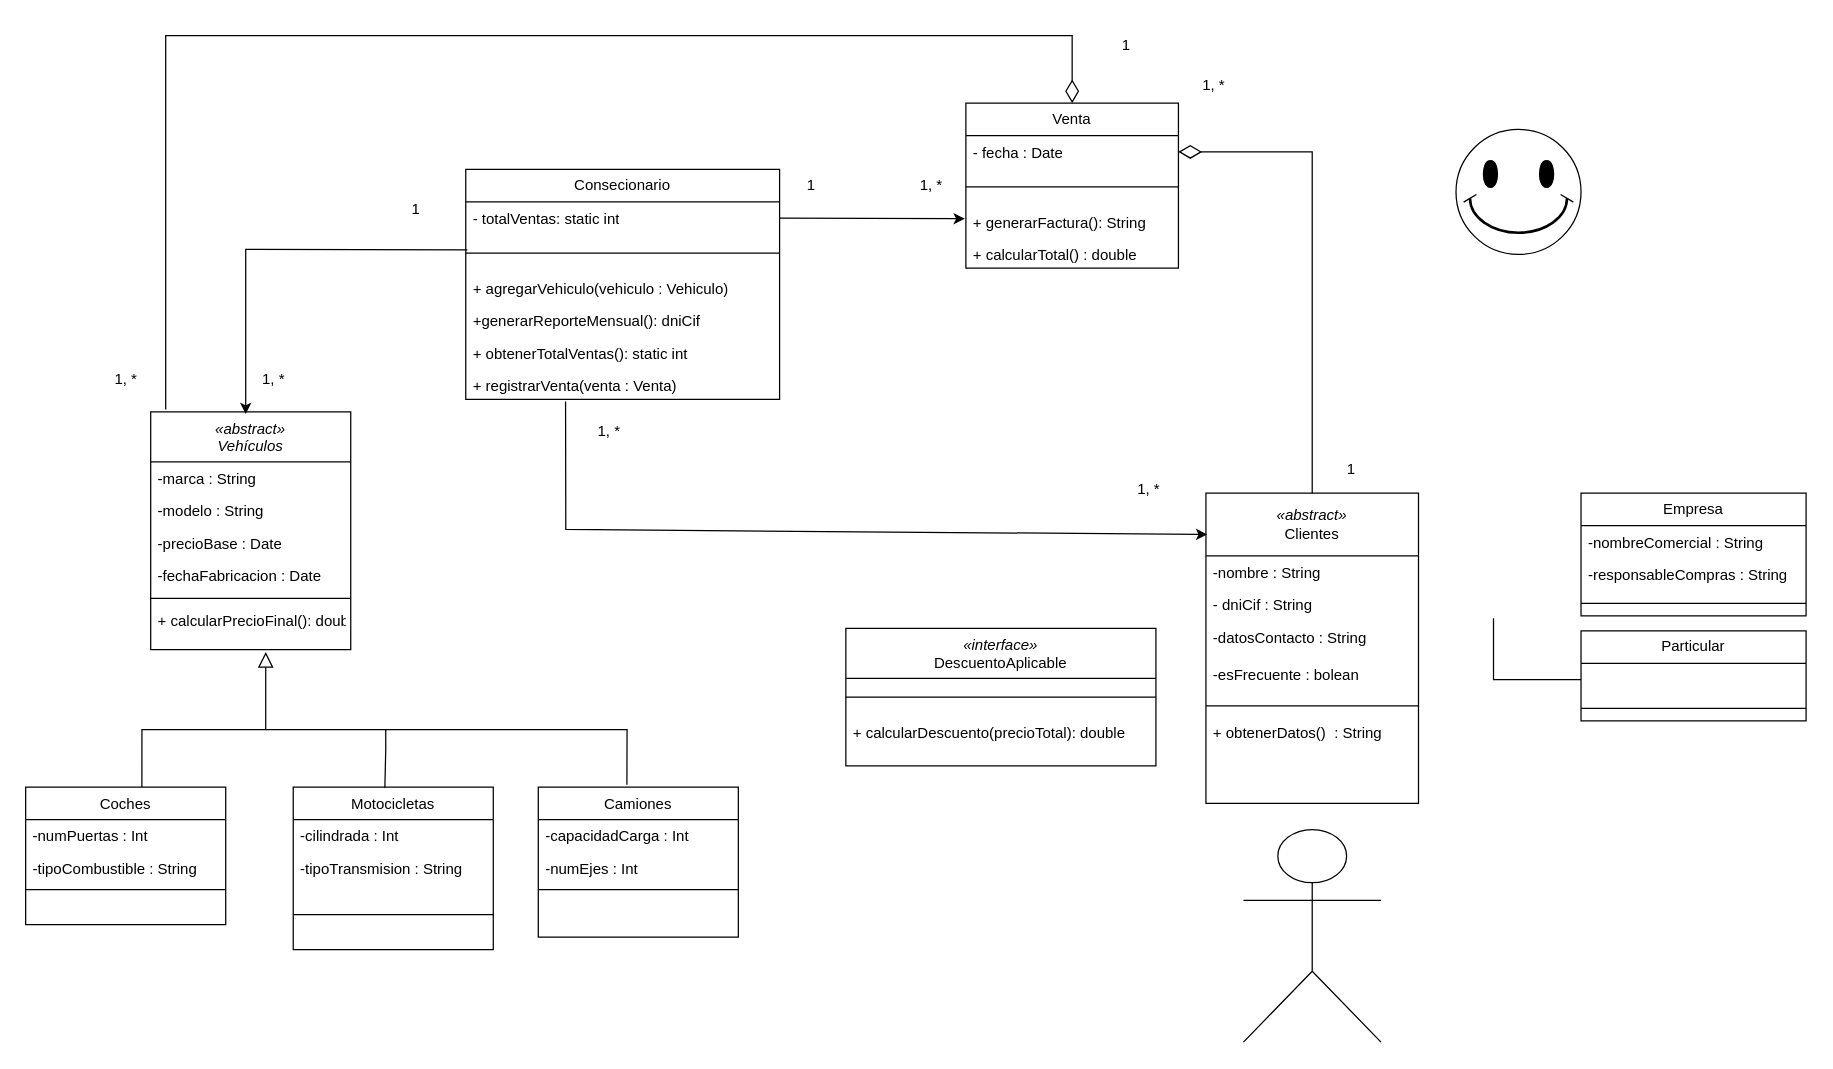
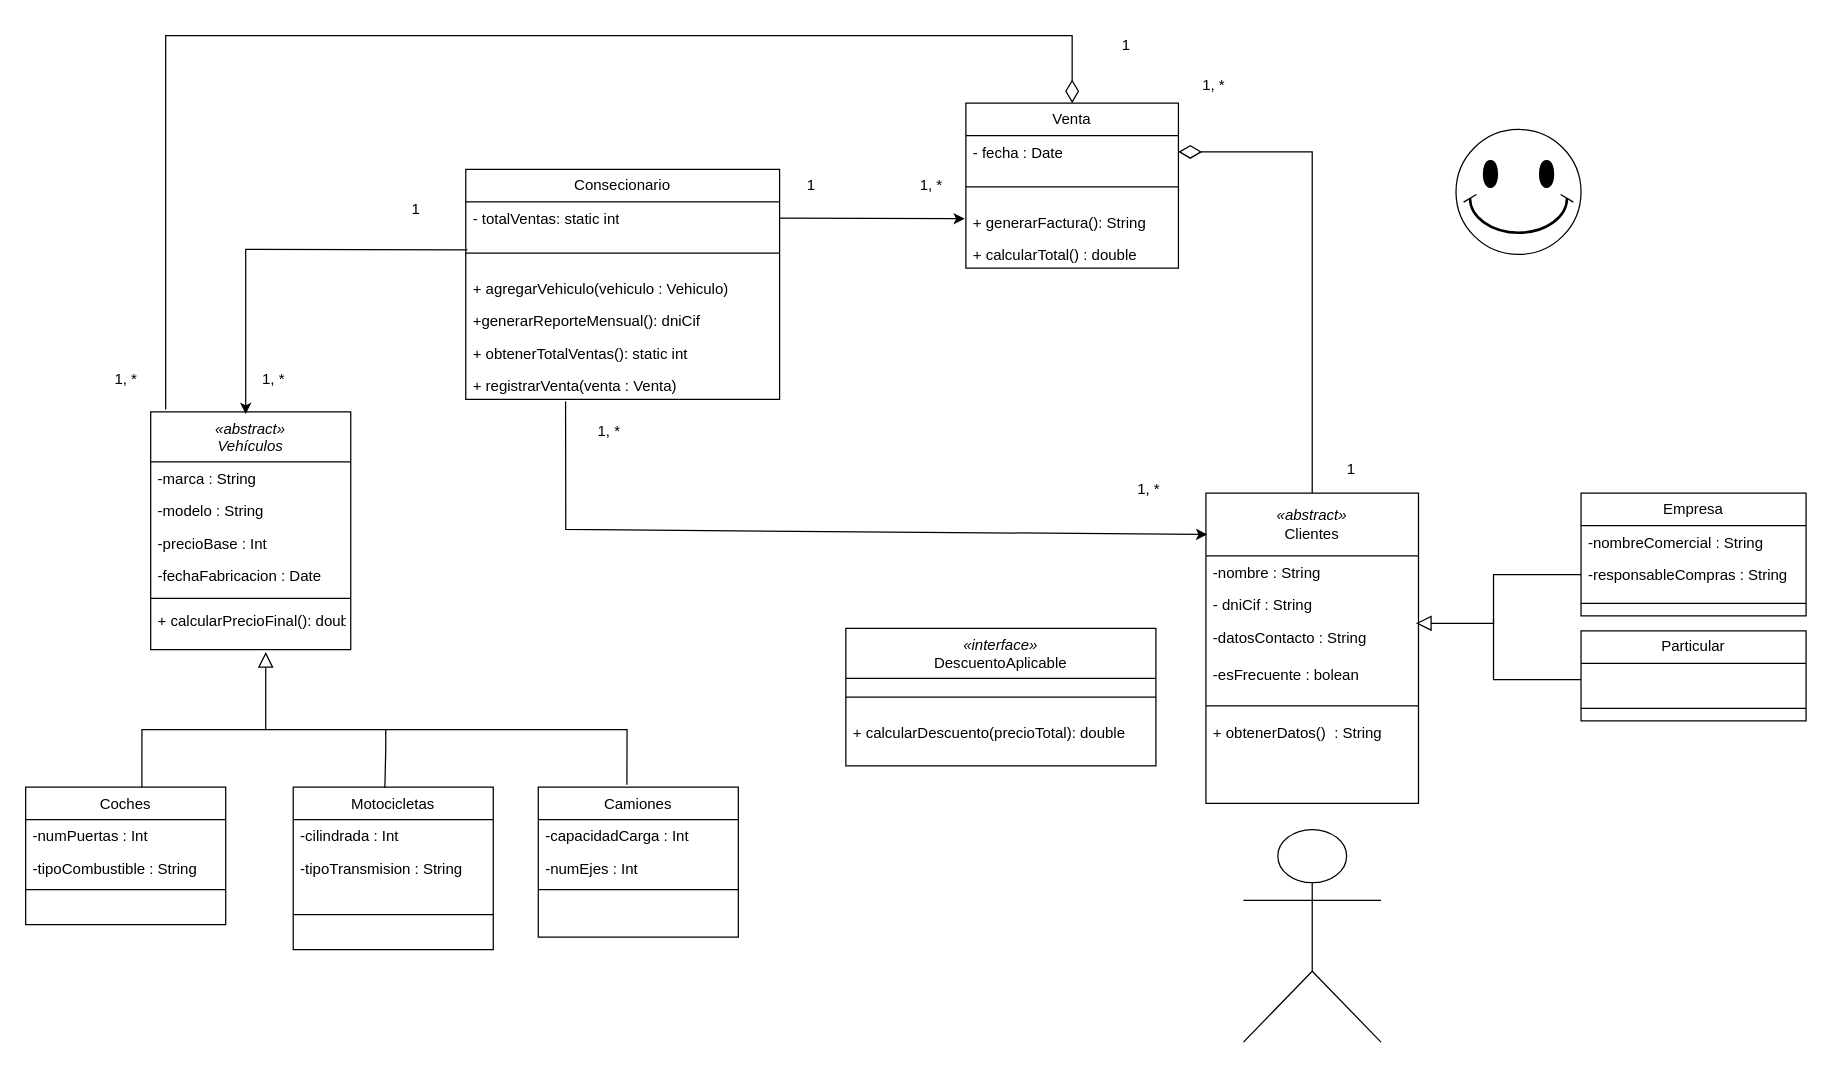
node "-precioBase : Date": label "-precioBase : Date" -> "-precioBase : Int"
edge "-responsableCompras : String" -> "-datosContacto : String": added
